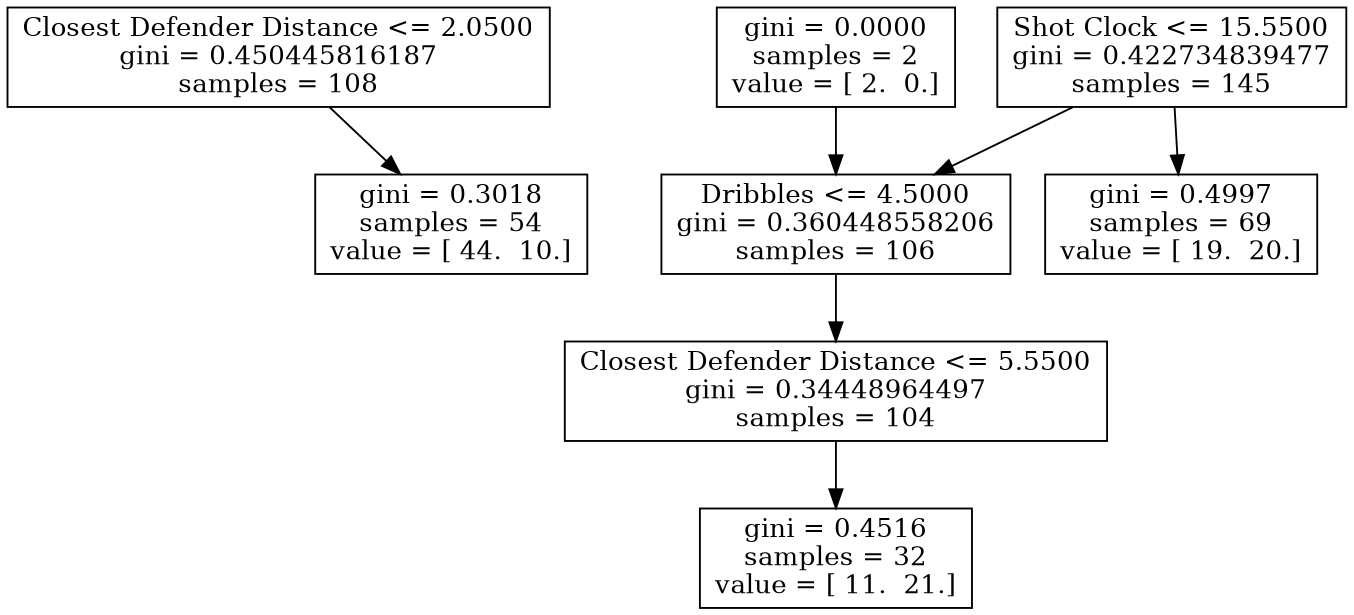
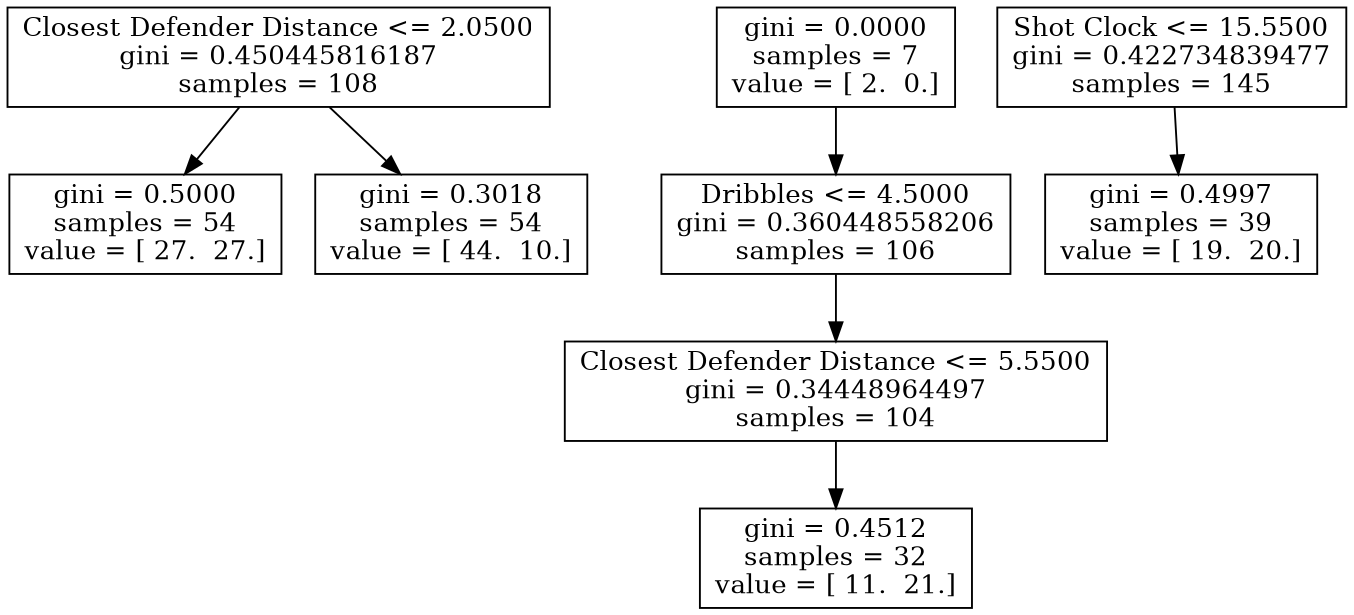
node "gini = 0.0000 samples = 2 value = [ 2.  0.]": label "gini = 0.0000 samples = 2 value = [ 2.  0.]" -> "gini = 0.0000 samples = 7 value = [ 2.  0.]"
edge "Shot Clock <= 15.5500 gini = 0.422734839477 samples = 145" -> "Dribbles <= 4.5000 gini = 0.360448558206 samples = 106": removed
node "gini = 0.5000 samples = 54 value = [ 27.  27.]": added
node "gini = 0.4997 samples = 69 value = [ 19.  20.]": label "gini = 0.4997 samples = 69 value = [ 19.  20.]" -> "gini = 0.4997 samples = 39 value = [ 19.  20.]"
node "gini = 0.4516 samples = 32 value = [ 11.  21.]": label "gini = 0.4516 samples = 32 value = [ 11.  21.]" -> "gini = 0.4512 samples = 32 value = [ 11.  21.]"
